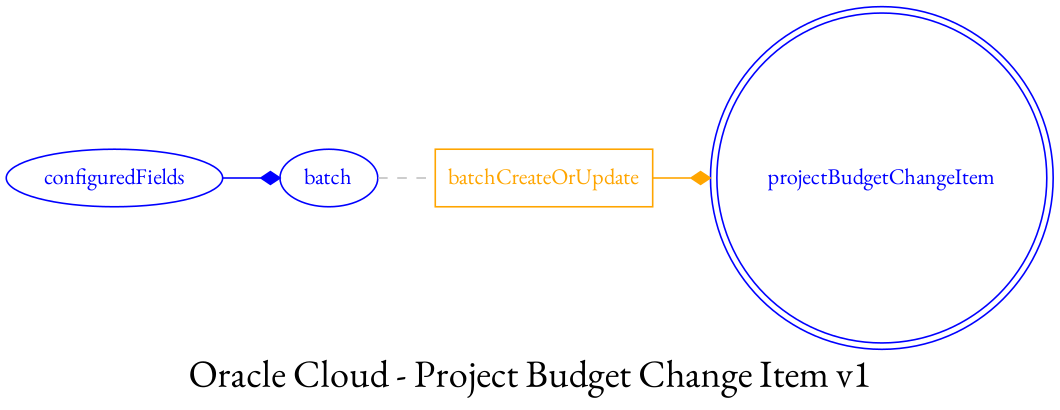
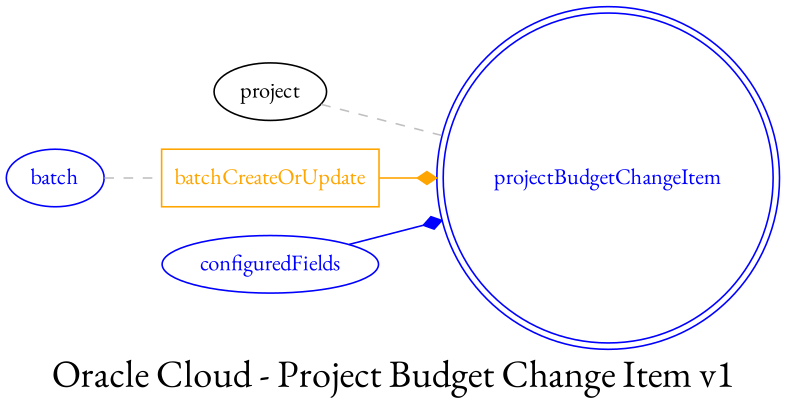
node "project": added
edge "configuredFields" -> "batch": now "configuredFields" -> "projectBudgetChangeItem"
